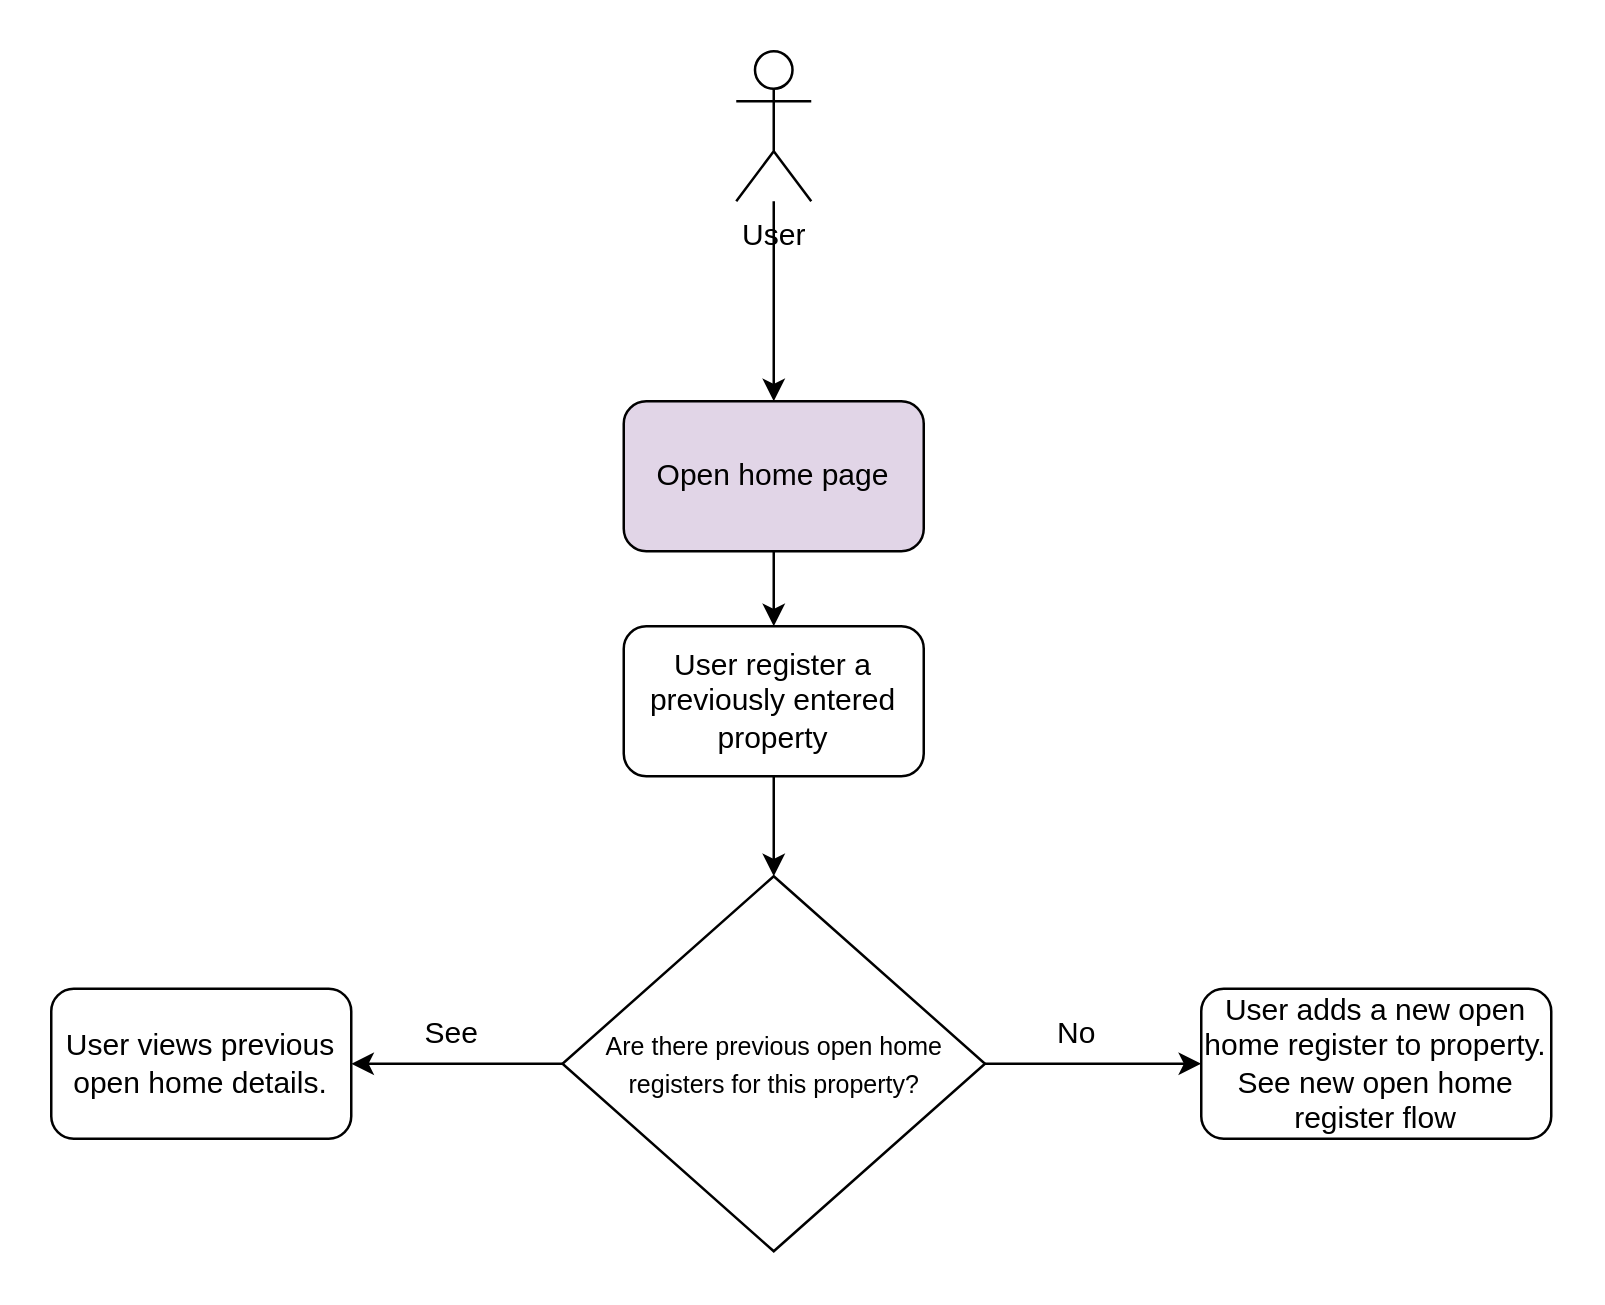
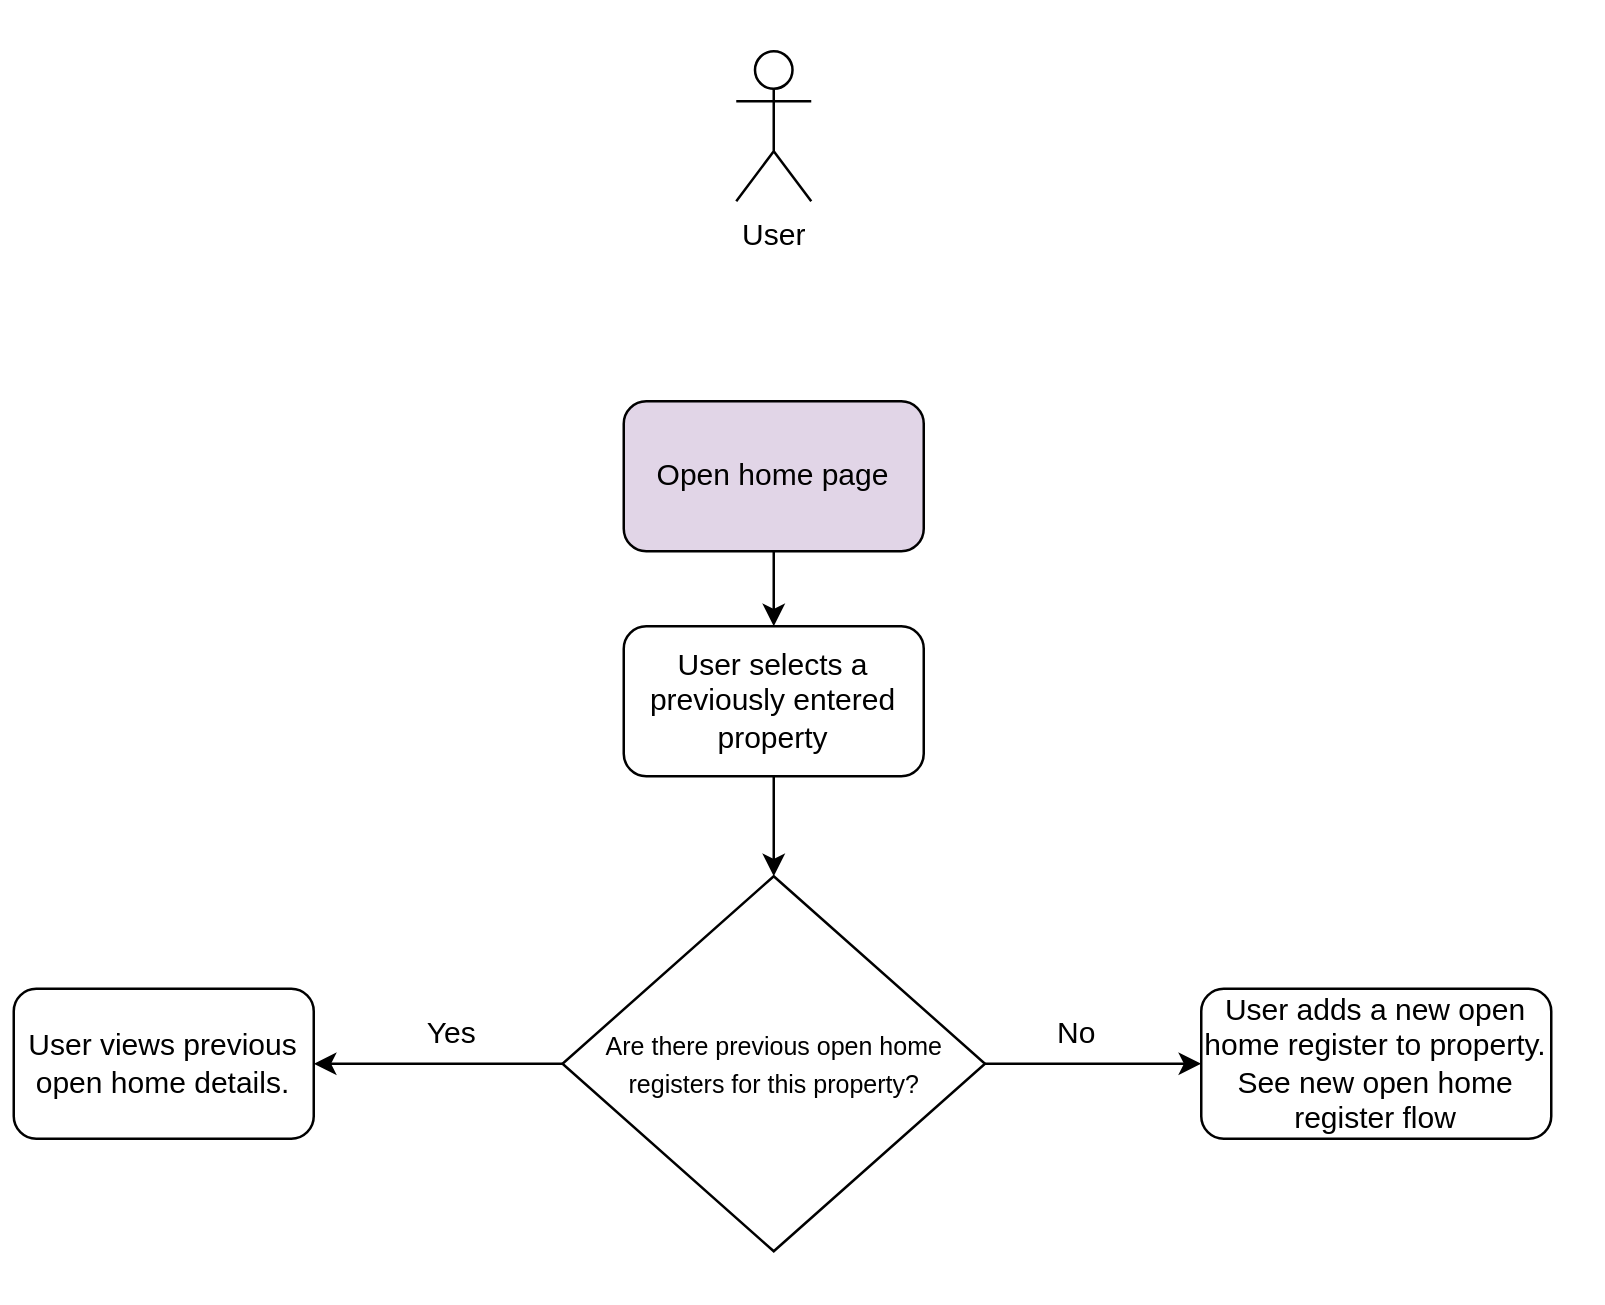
edge "User" -> "Open home page": removed
node "User register a previously entered property": label "User register a previously entered property" -> "User selects a previously entered property"
node "See": label "See" -> "Yes"
node "User views previous open home details.": moved (201, 1064) -> (164, 1064)
